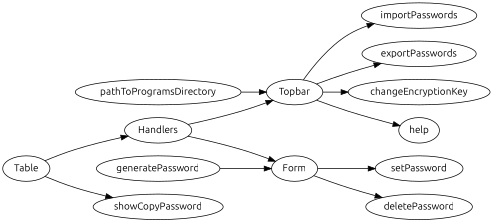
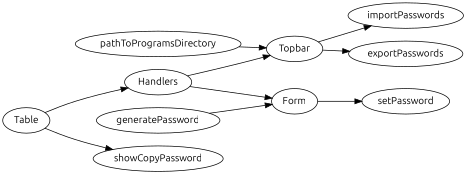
node "changeEncryptionKey": removed
node "help": removed
node "deletePassword": removed
